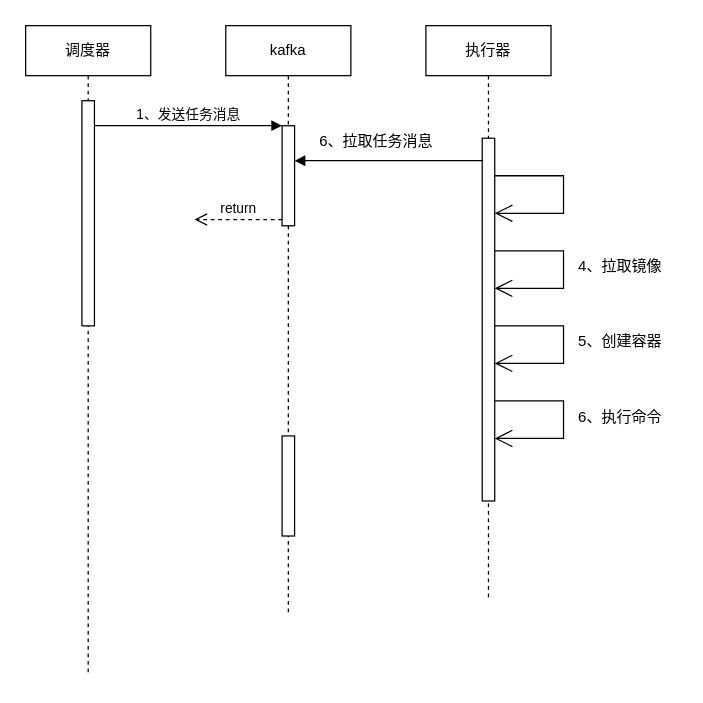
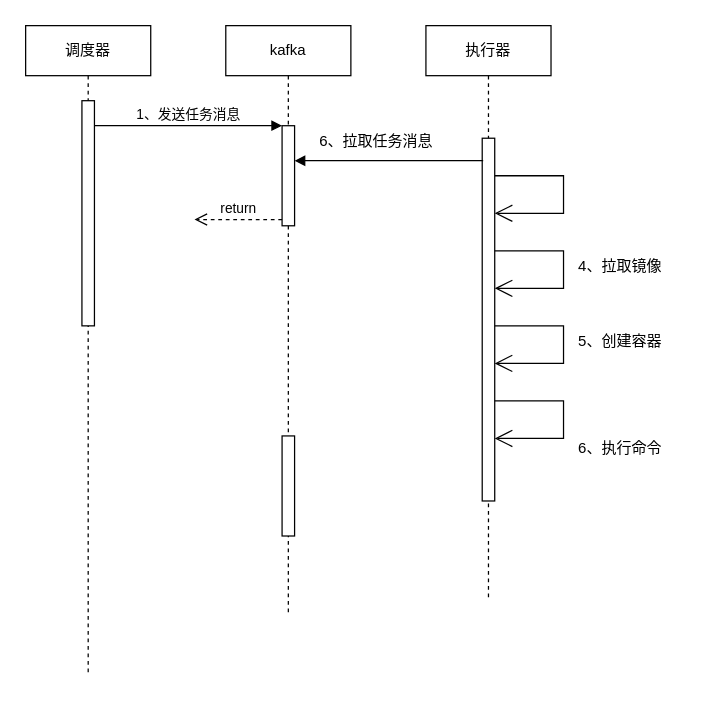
node "6、执行命令": moved (619, 417) -> (619, 448)
